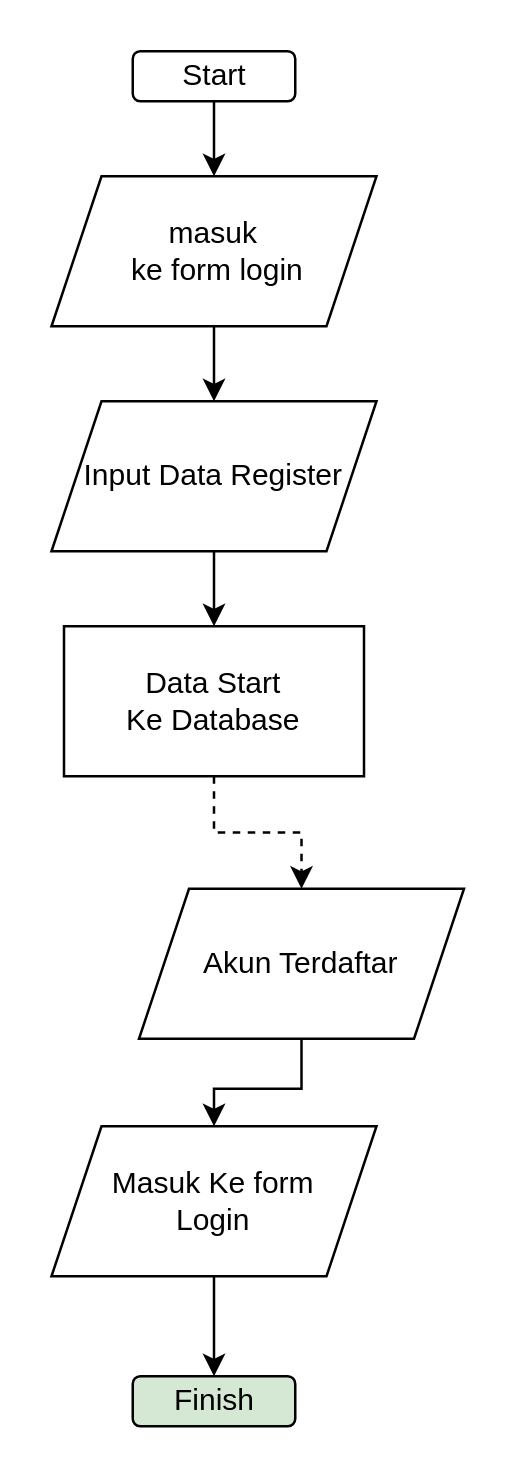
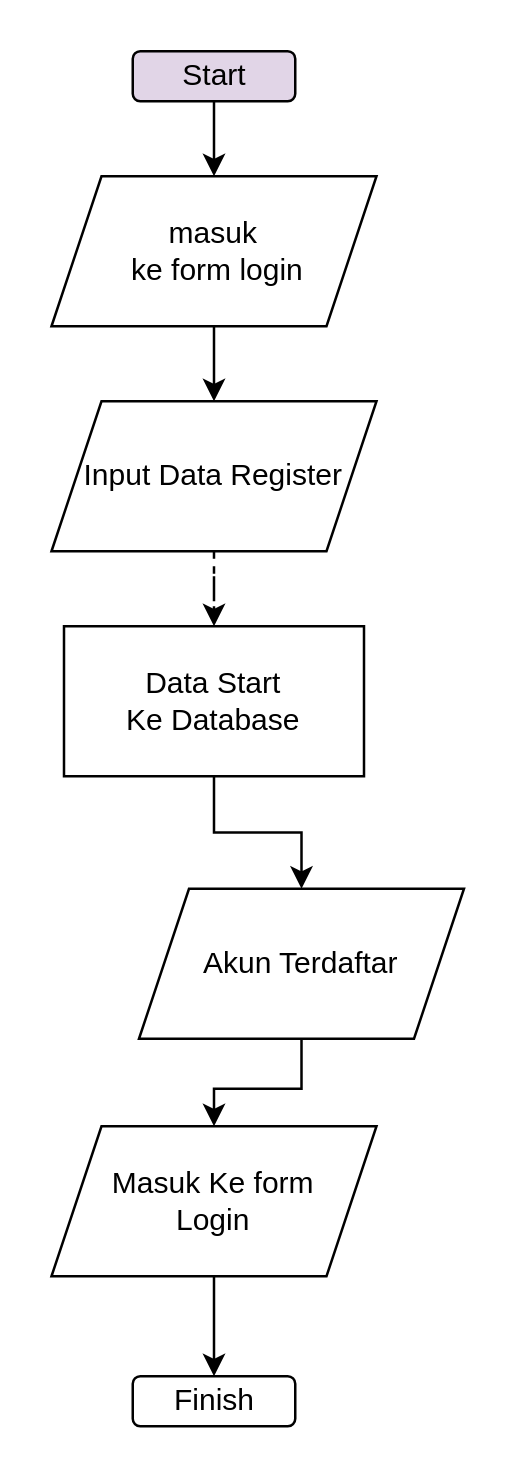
node "Start": fillcolor #ffffff -> #e1d5e7
edge "Input Data Register" -> "Data Start Ke Database": style solid -> dashed
edge "Data Start Ke Database" -> "Akun Terdaftar": style dashed -> solid
node "Finish": fillcolor #d5e8d4 -> #ffffff
